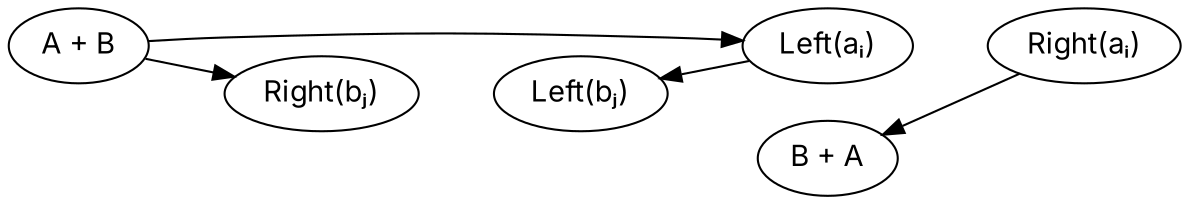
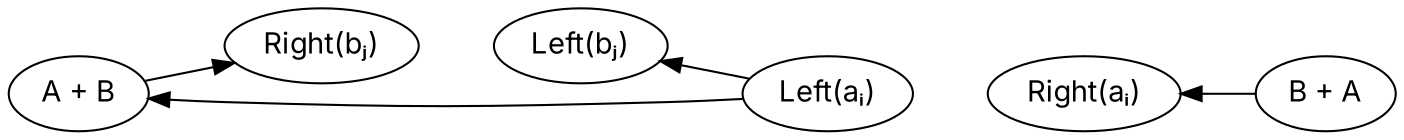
edge "A + B" -> "Left(aᵢ)": reversed
edge "Right(aᵢ)" -> "B + A": reversed
